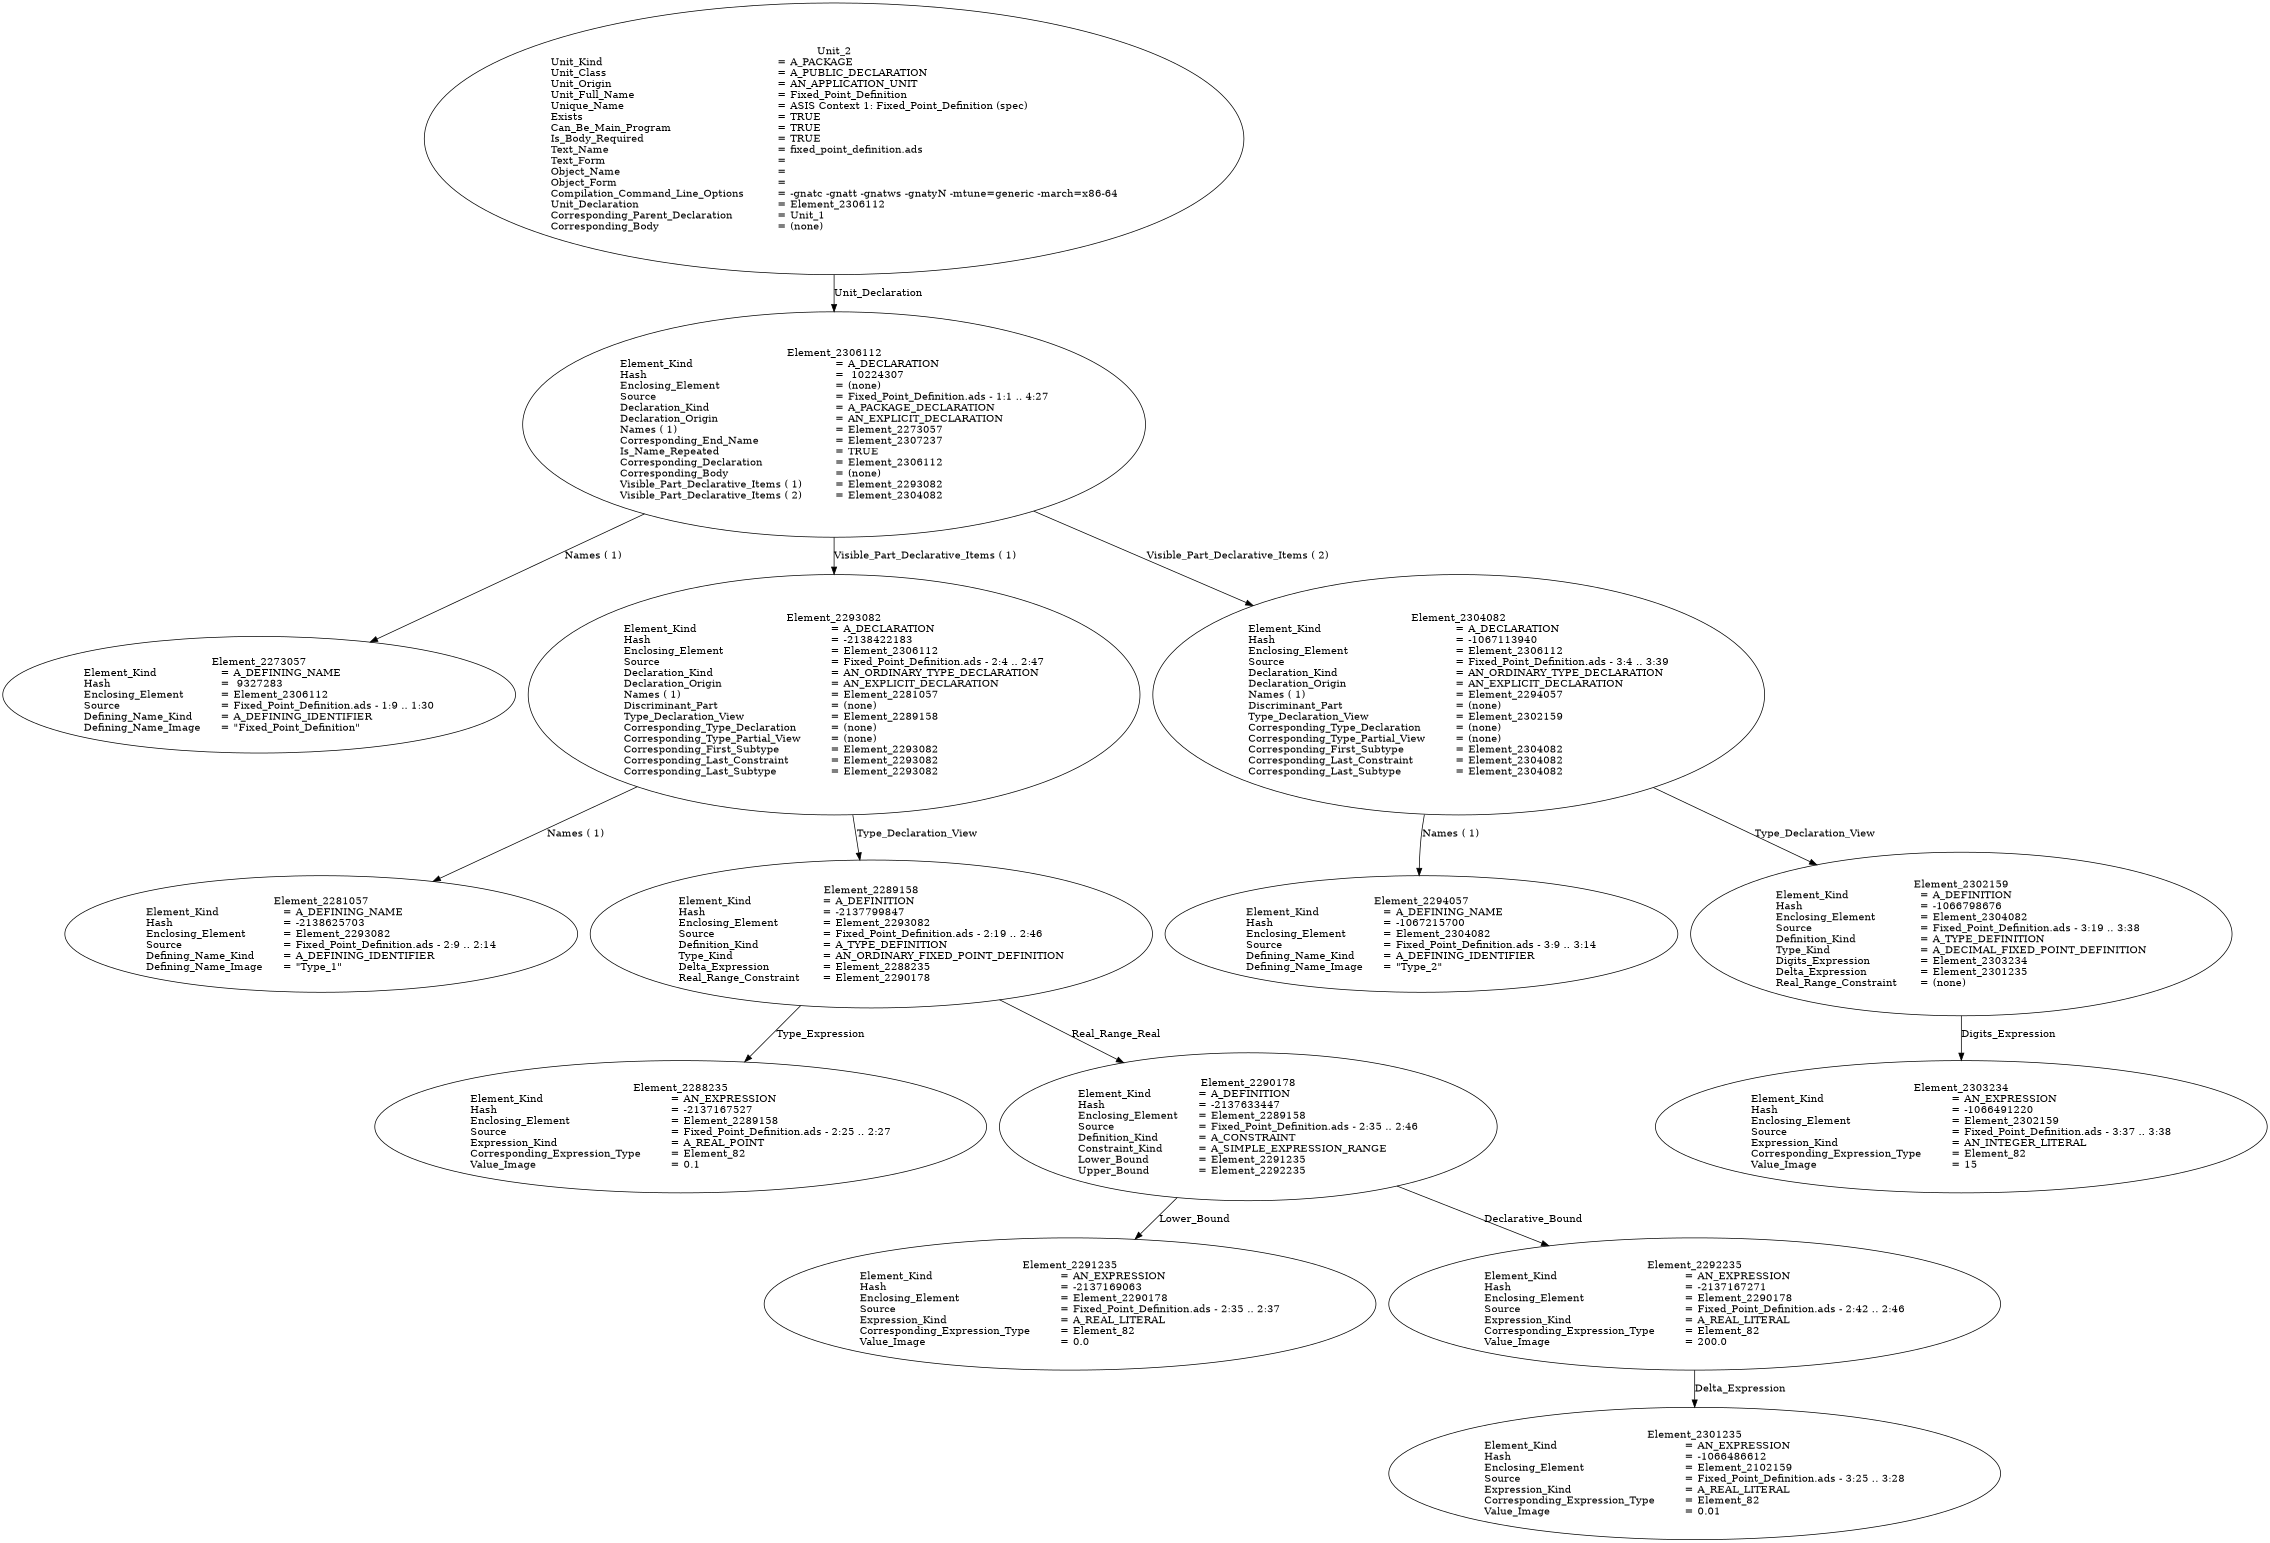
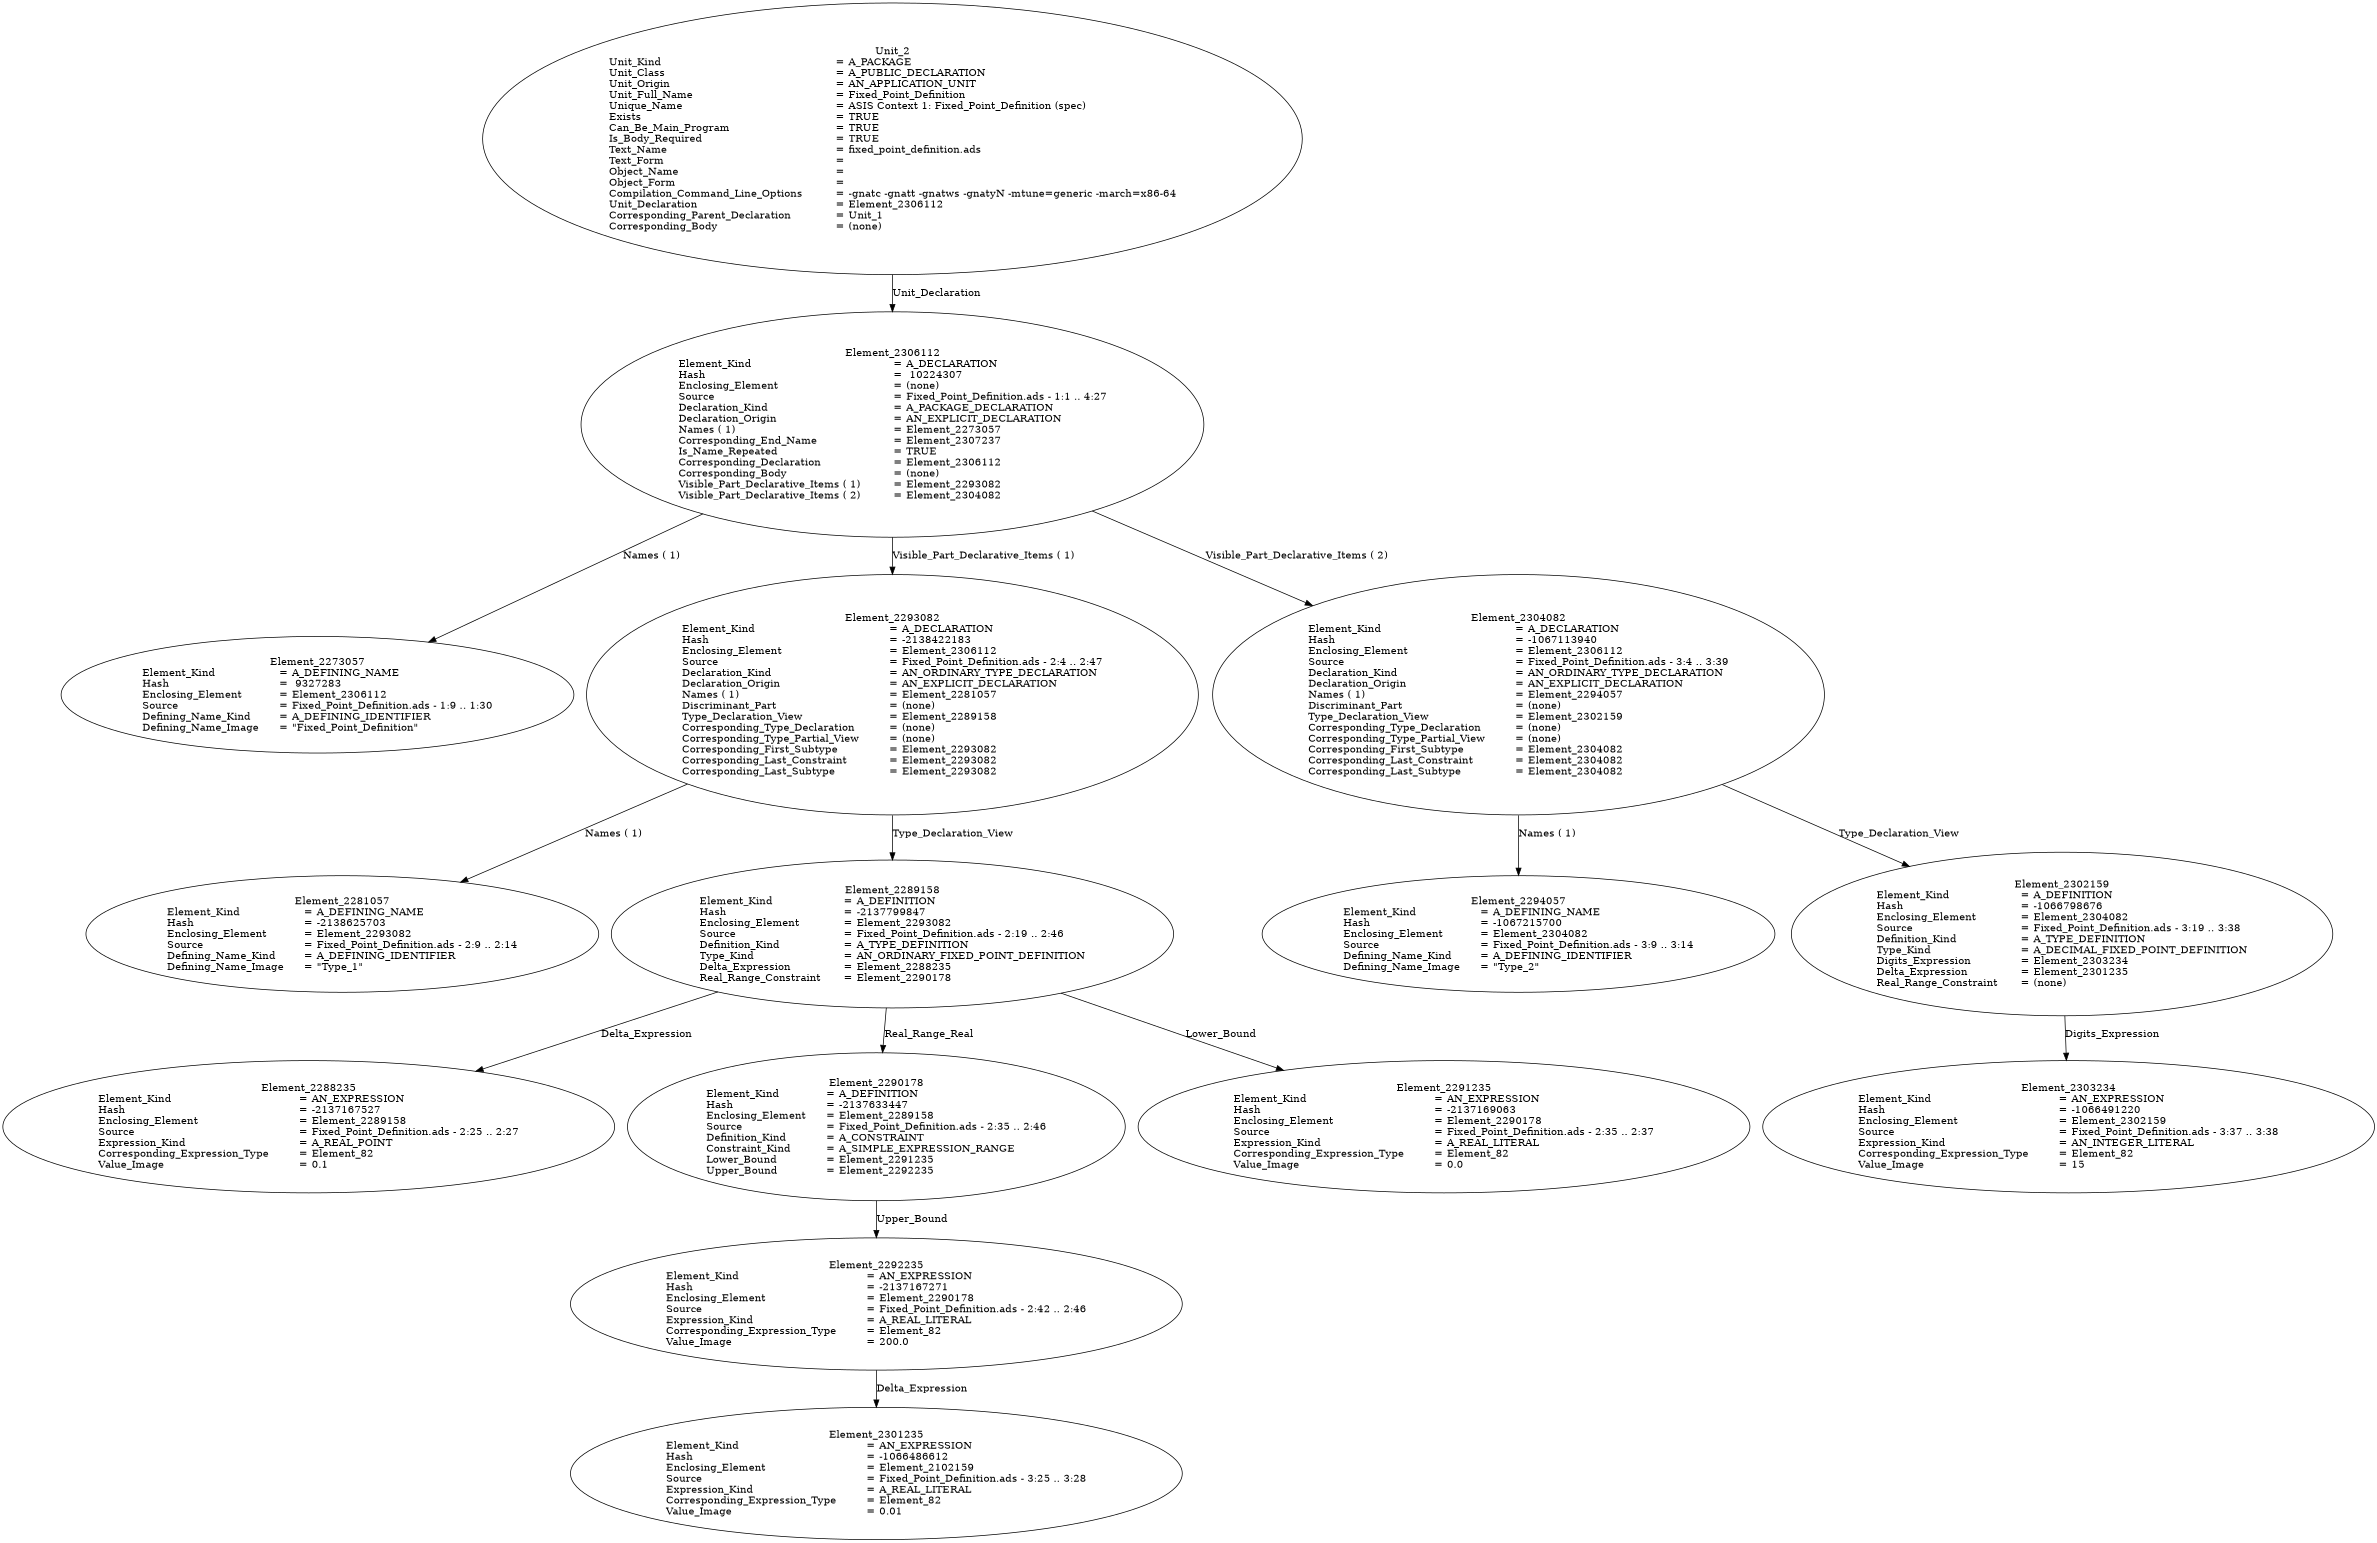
edge "Element_2289158" -> "Element_2288235": label "Type_Expression" -> "Delta_Expression"
edge "Element_2290178" -> "Element_2291235": now "Element_2289158" -> "Element_2291235"
edge "Element_2290178" -> "Element_2292235": label "Declarative_Bound" -> "Upper_Bound"
